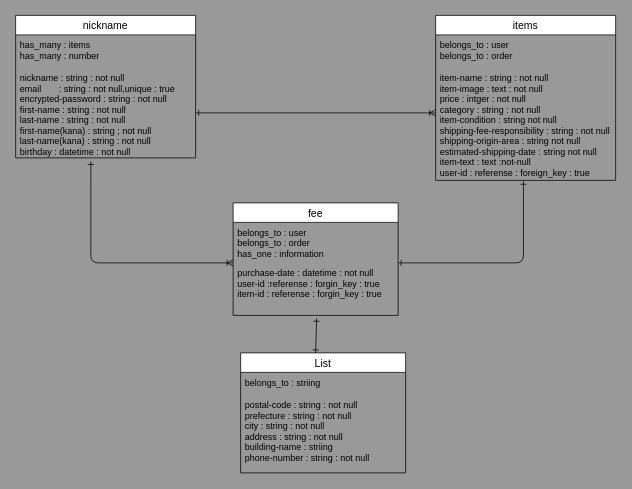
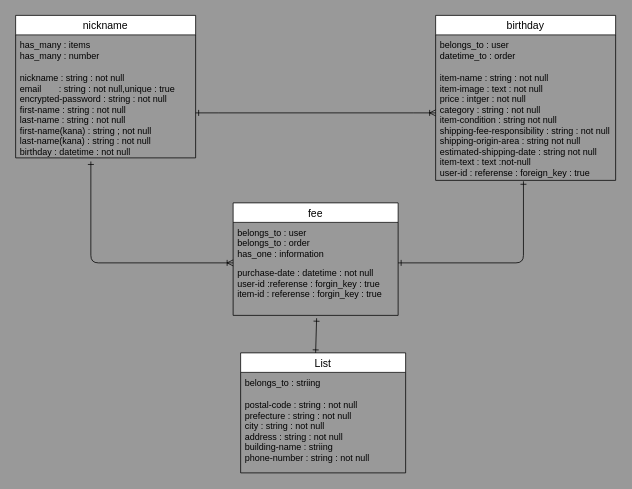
node "items": label "items" -> "birthday"
node "belongs_to : user belongs_to : order": label "belongs_to : user belongs_to : order" -> "belongs_to : user datetime_to : order"
